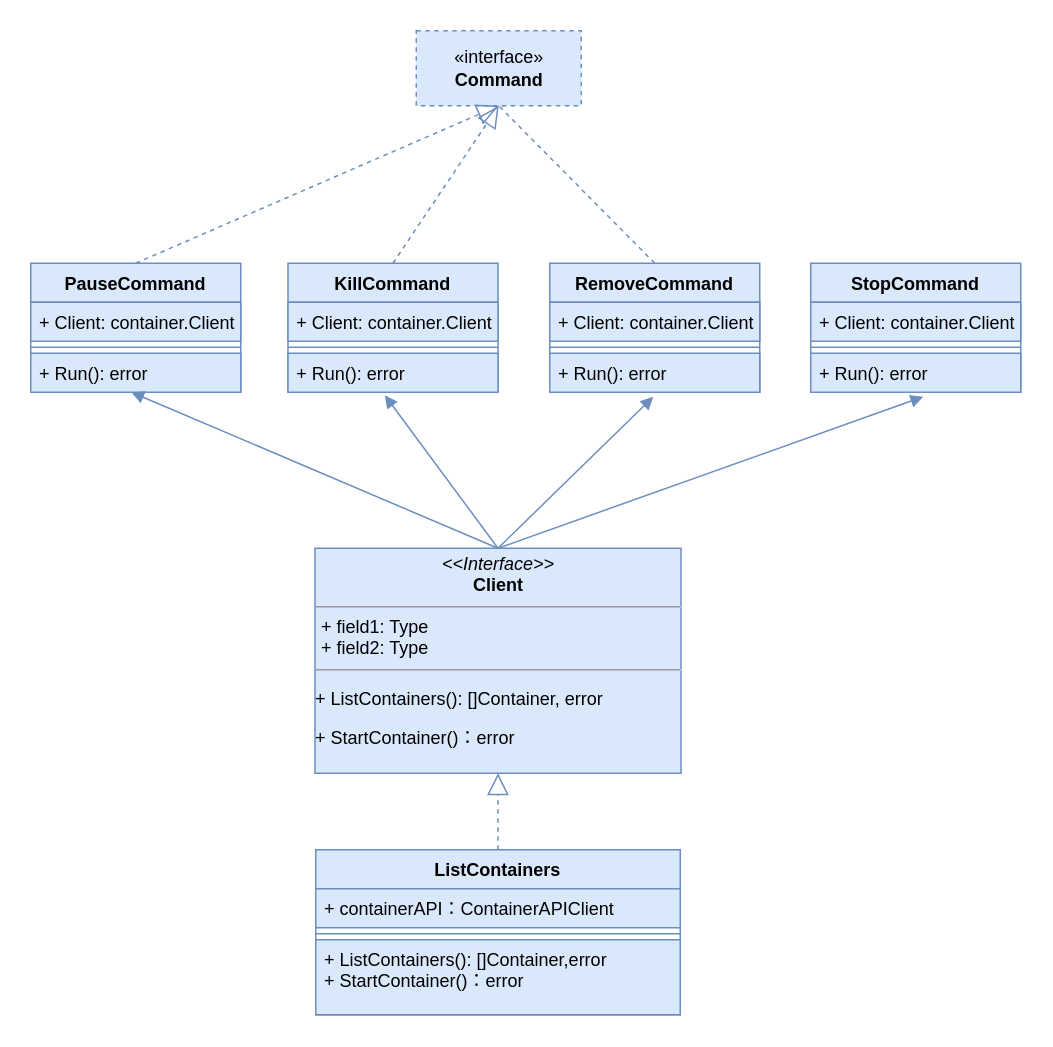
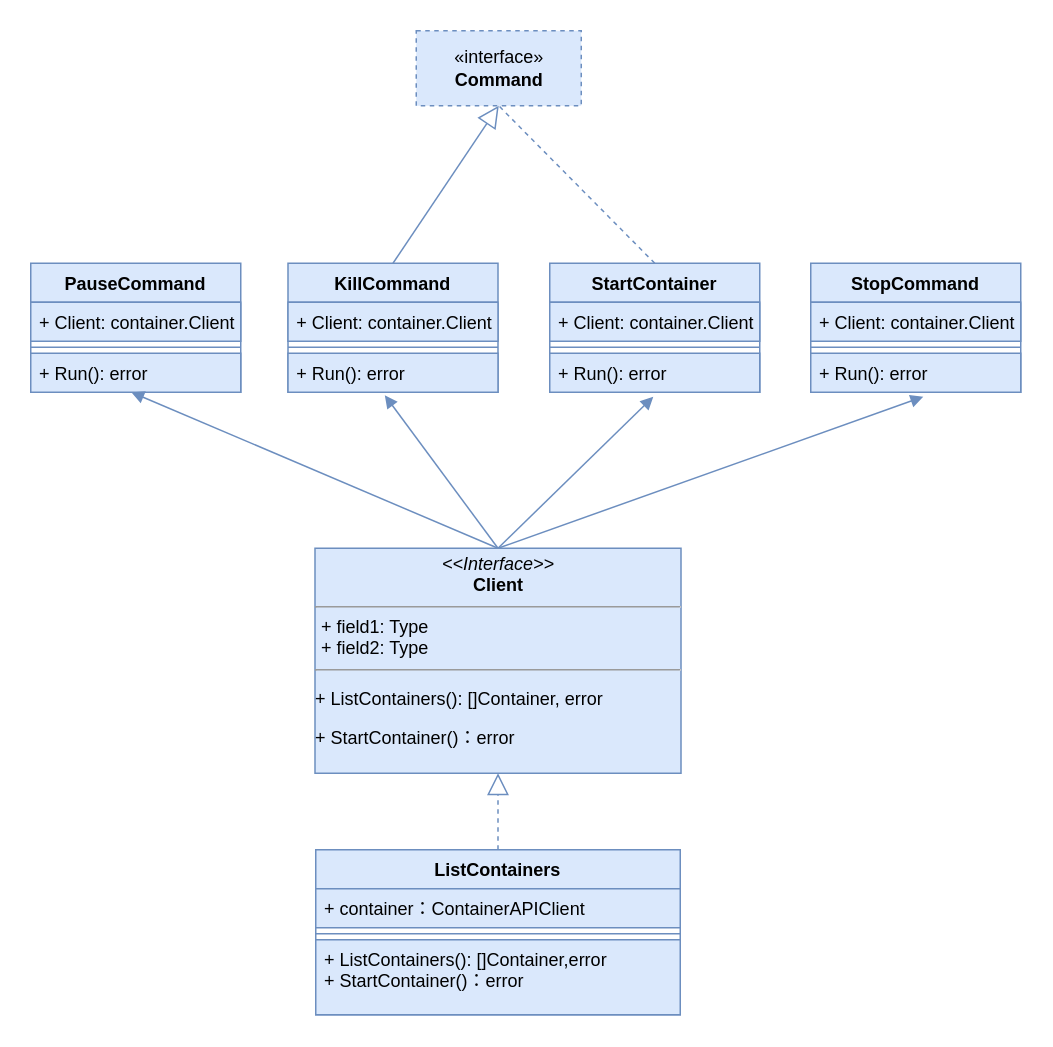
edge "PauseCommand" -> "«interface» Command": removed
edge "KillCommand" -> "«interface» Command": style dashed -> solid
node "RemoveCommand": label "RemoveCommand" -> "StartContainer"
node "+ containerAPI：ContainerAPIClient": label "+ containerAPI：ContainerAPIClient" -> "+ container：ContainerAPIClient"
